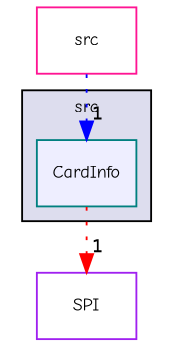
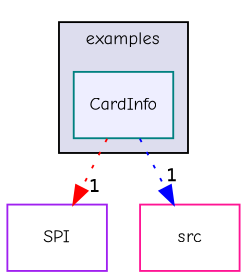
edge "src" -> "CardInfo": reversed
cluster "src": label "src" -> "examples"
